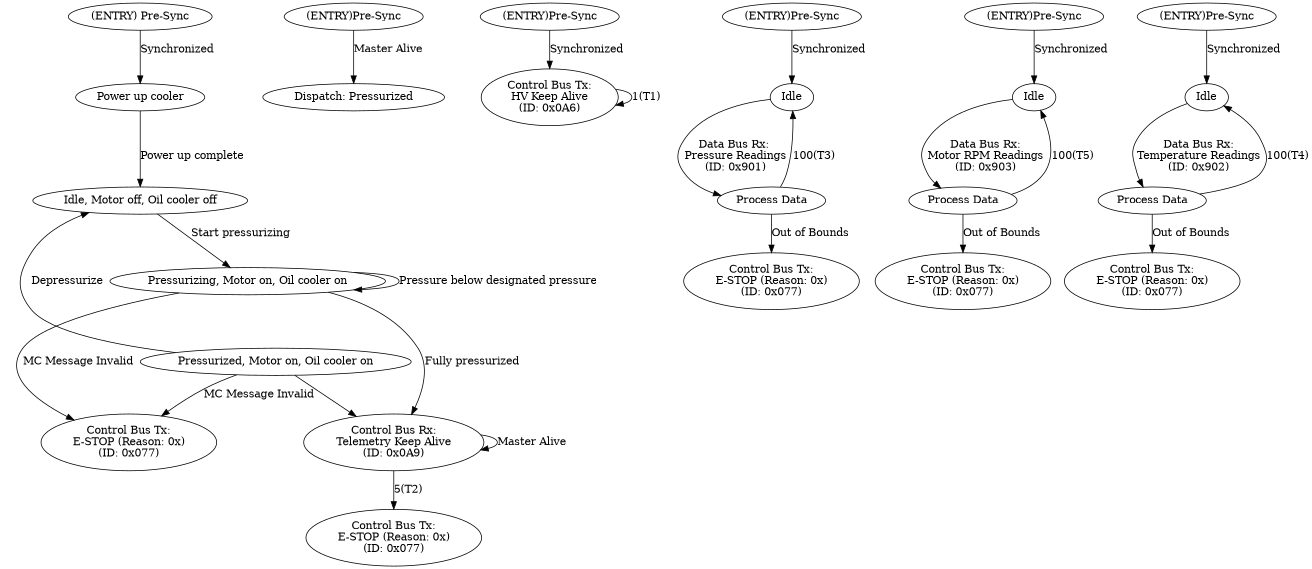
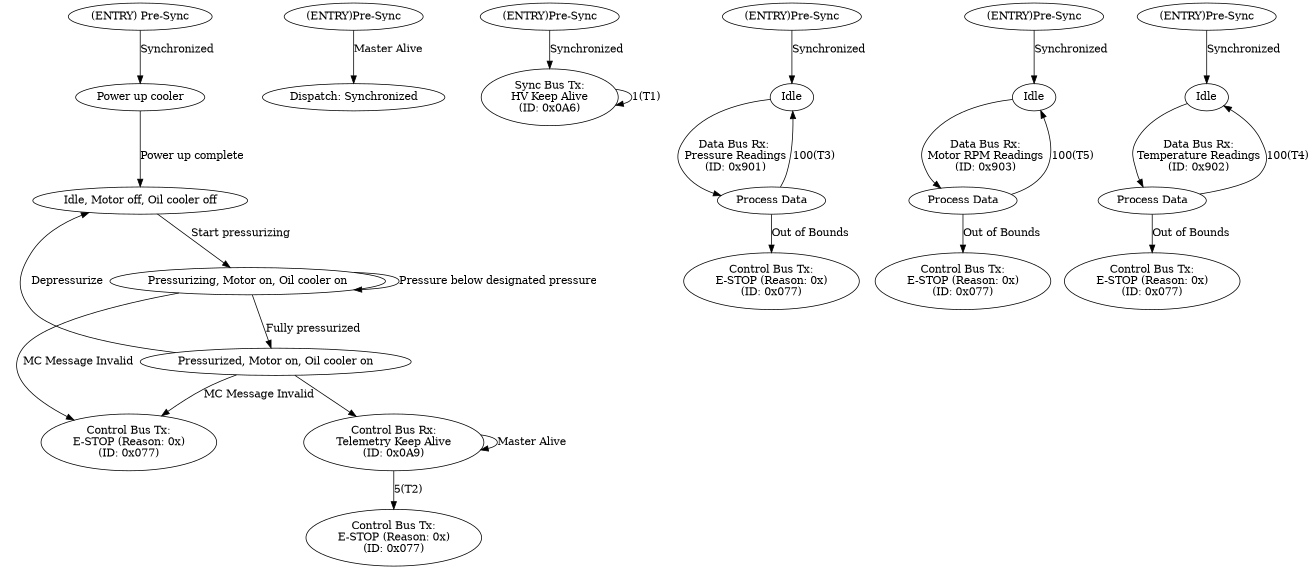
node "Dispatch: Pressurized": label "Dispatch: Pressurized" -> "Dispatch: Synchronized"
node "Control Bus Tx: HV Keep Alive (ID: 0x0A6)": label "Control Bus Tx: HV Keep Alive (ID: 0x0A6)" -> "Sync Bus Tx: HV Keep Alive (ID: 0x0A6)"
edge "Pressurizing, Motor on, Oil cooler on" -> "Control Bus Rx: Telemetry Keep Alive (ID: 0x0A9)": now "Pressurizing, Motor on, Oil cooler on" -> "Pressurized, Motor on, Oil cooler on"
